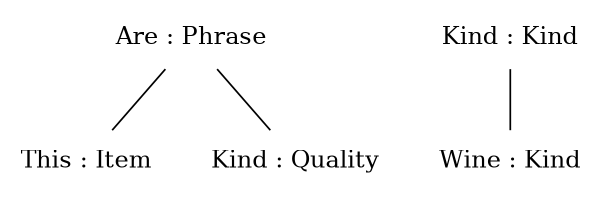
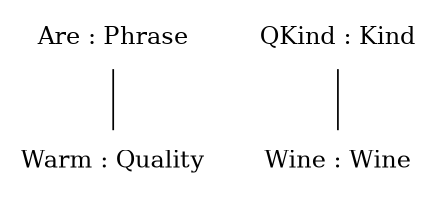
node "Kind : Kind": label "Kind : Kind" -> "QKind : Kind"
node "This : Item": removed
node "Kind : Quality": label "Kind : Quality" -> "Warm : Quality"
node "Wine : Kind": label "Wine : Kind" -> "Wine : Wine"
